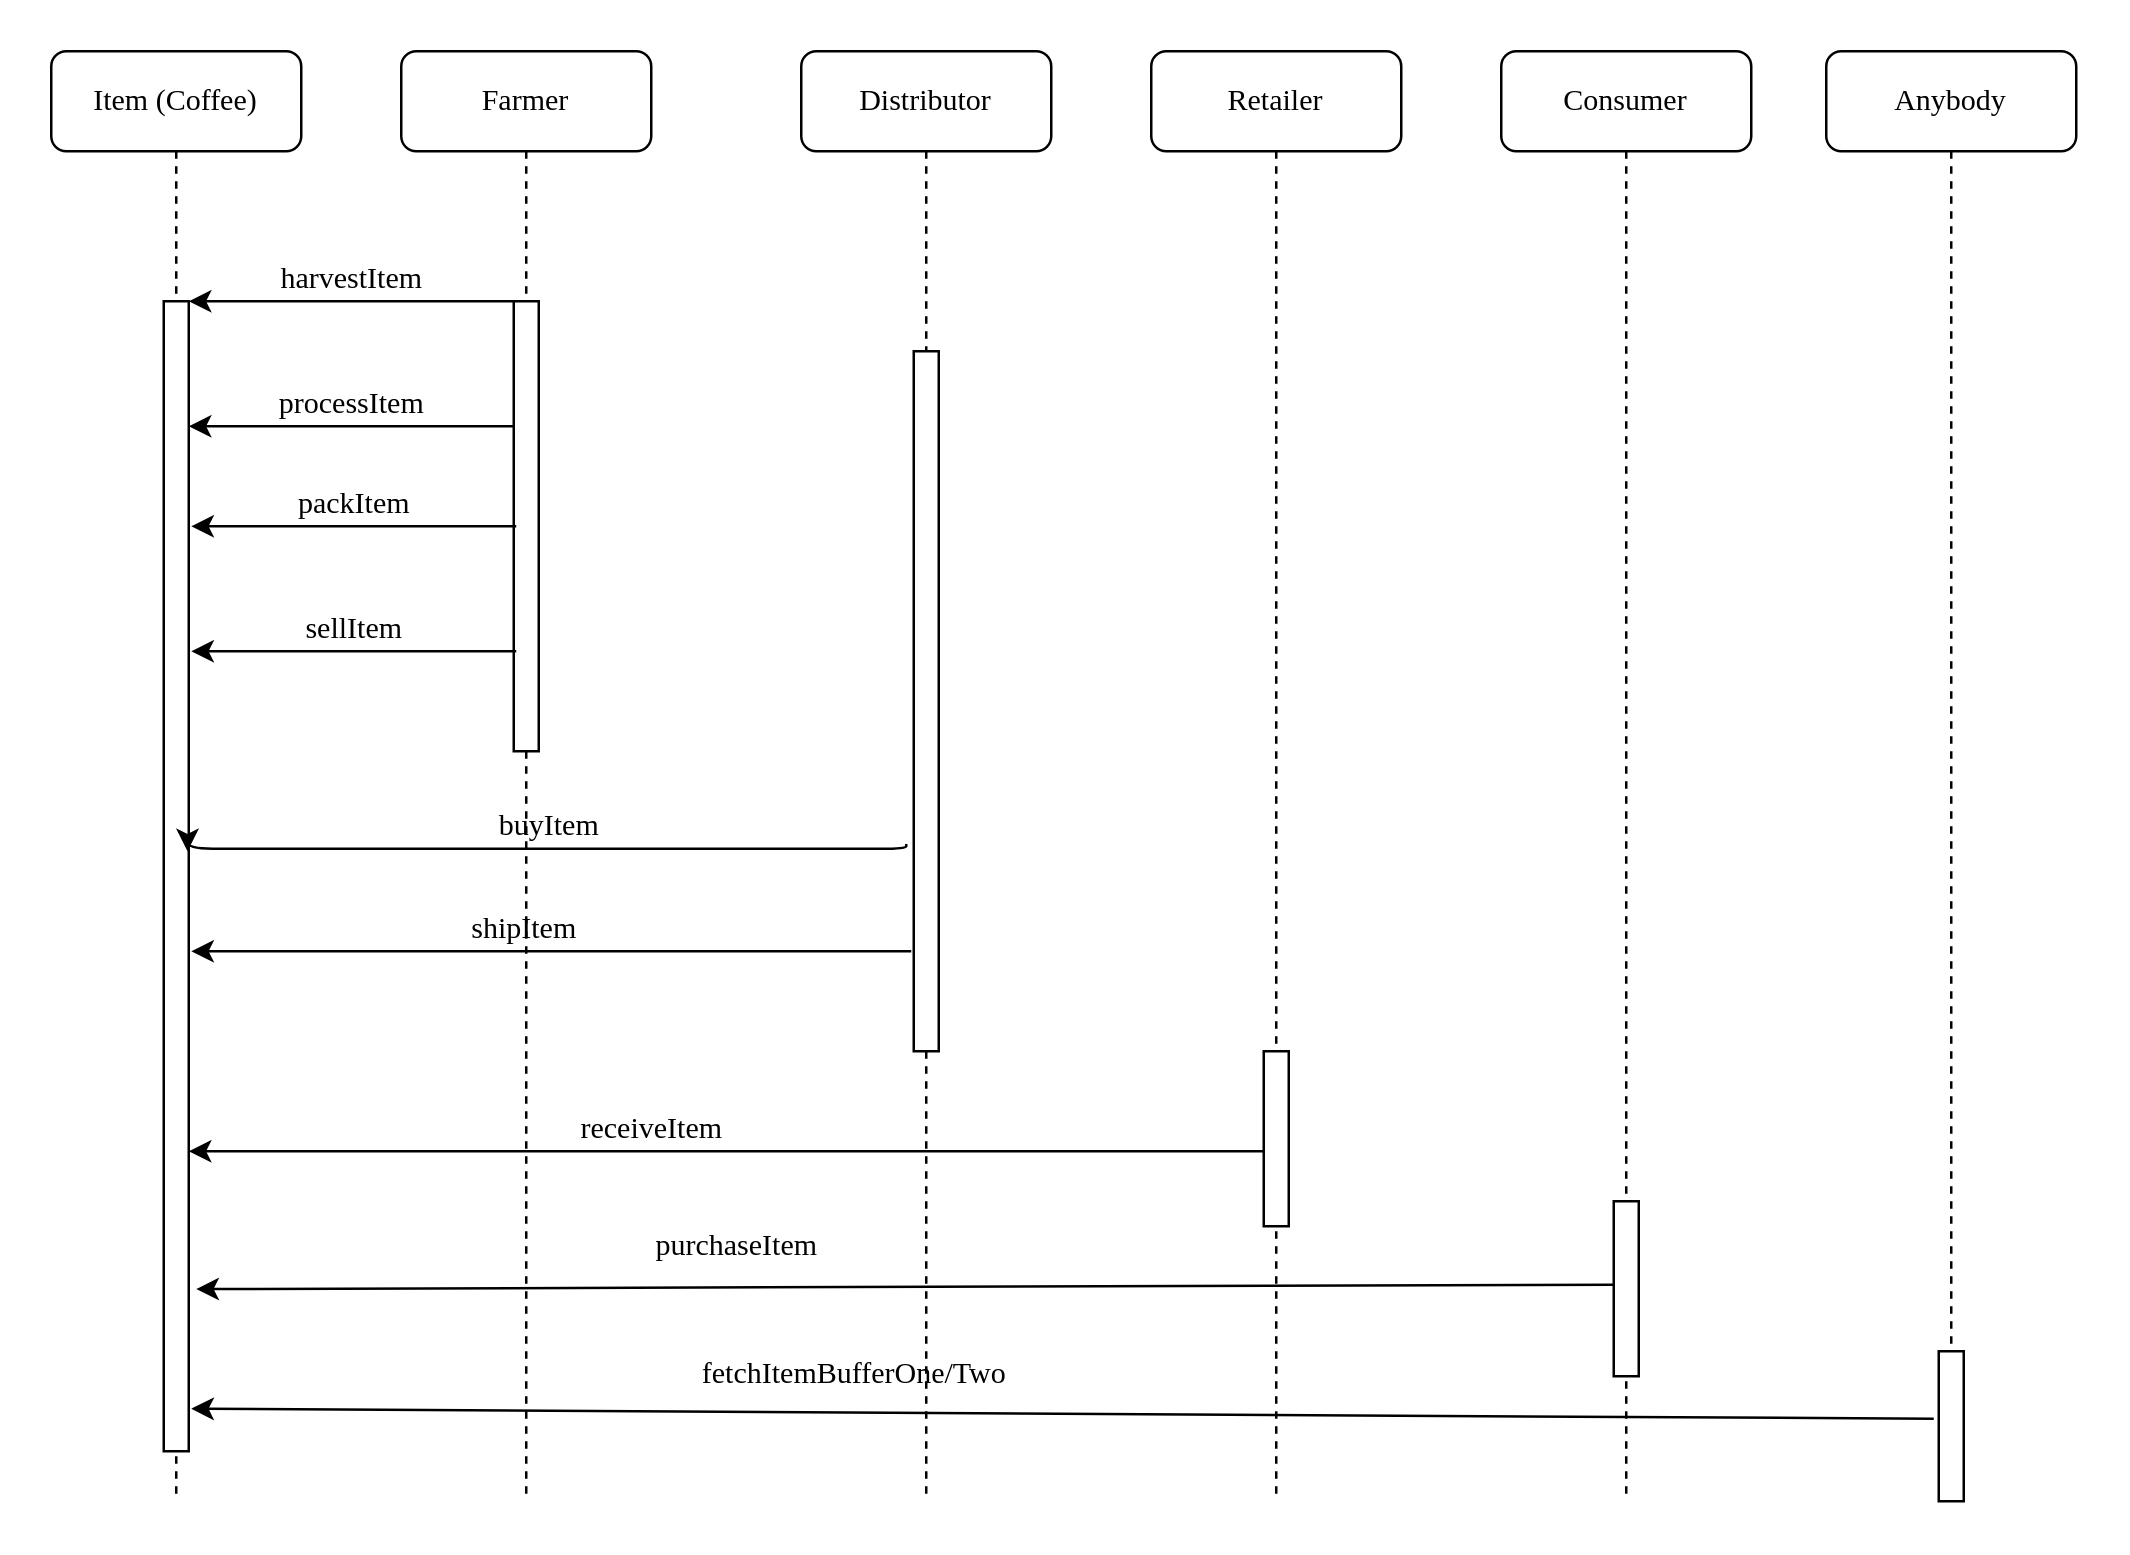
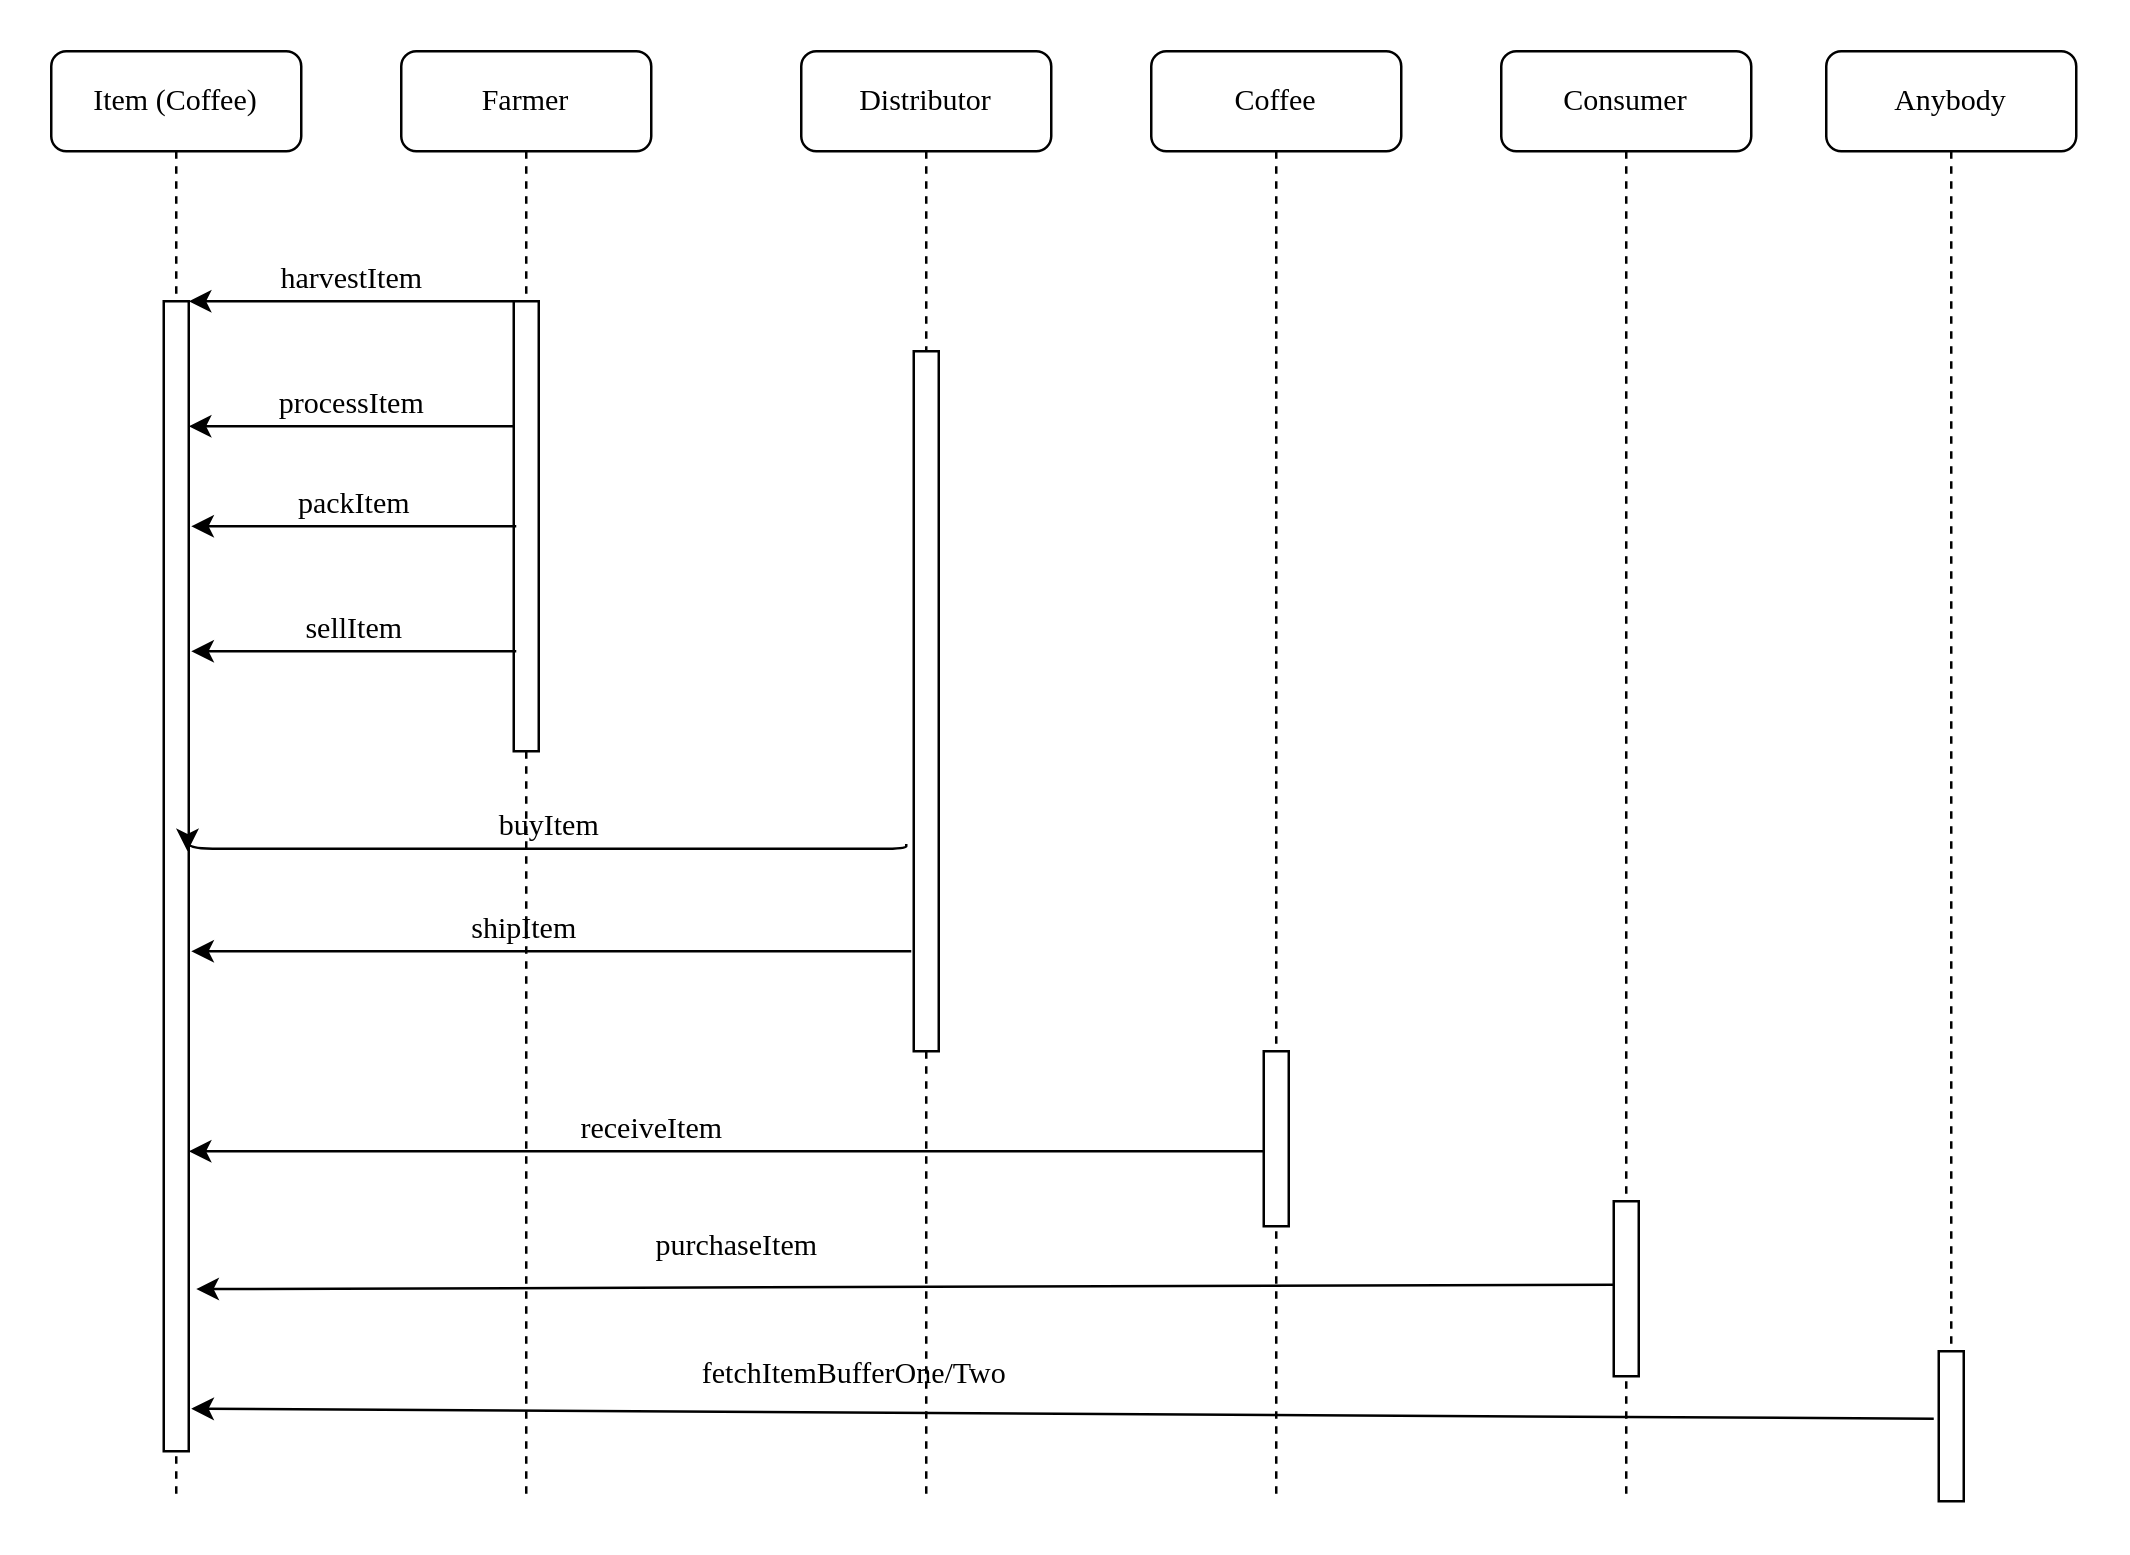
node "Retailer": label "Retailer" -> "Coffee"
